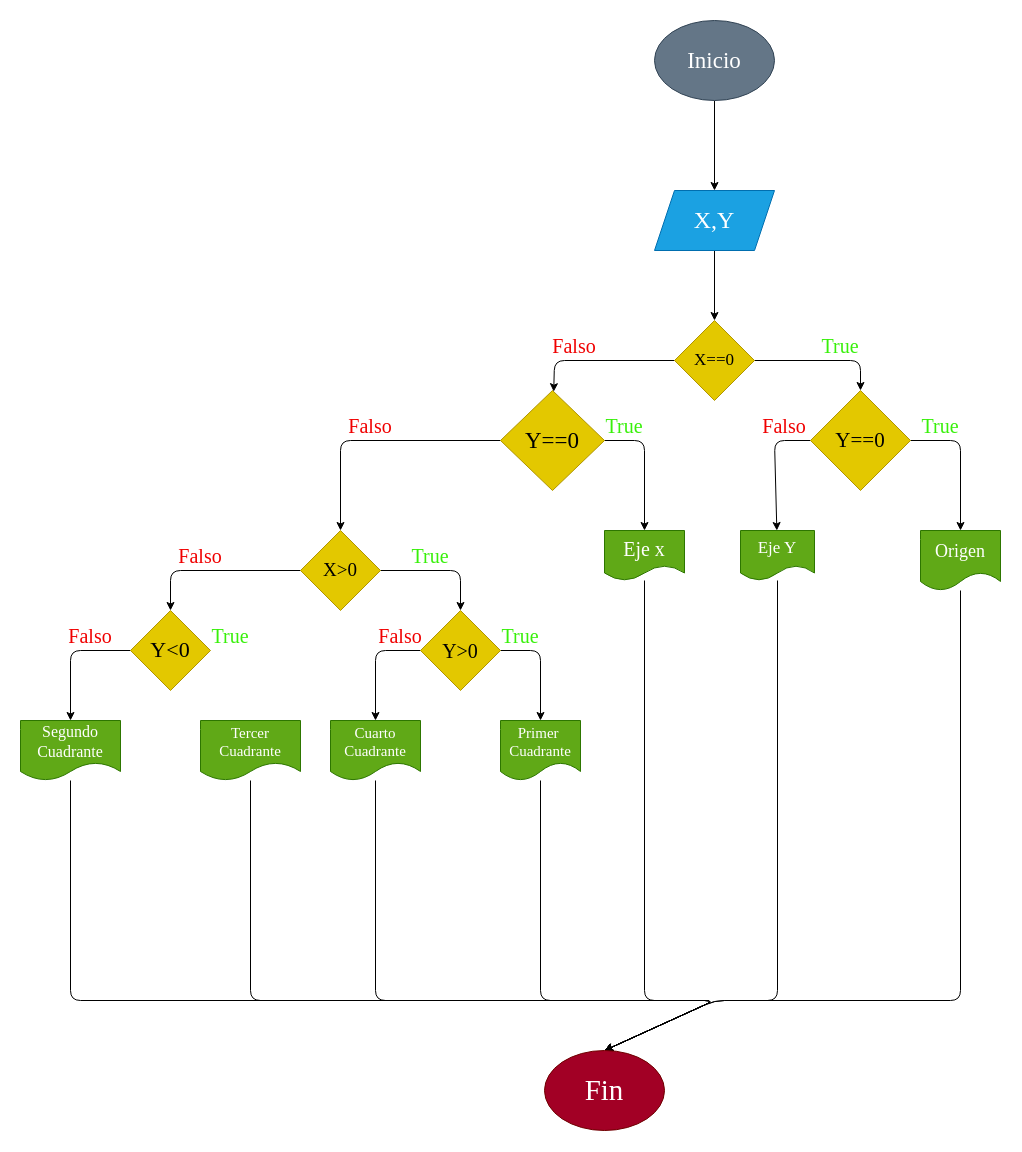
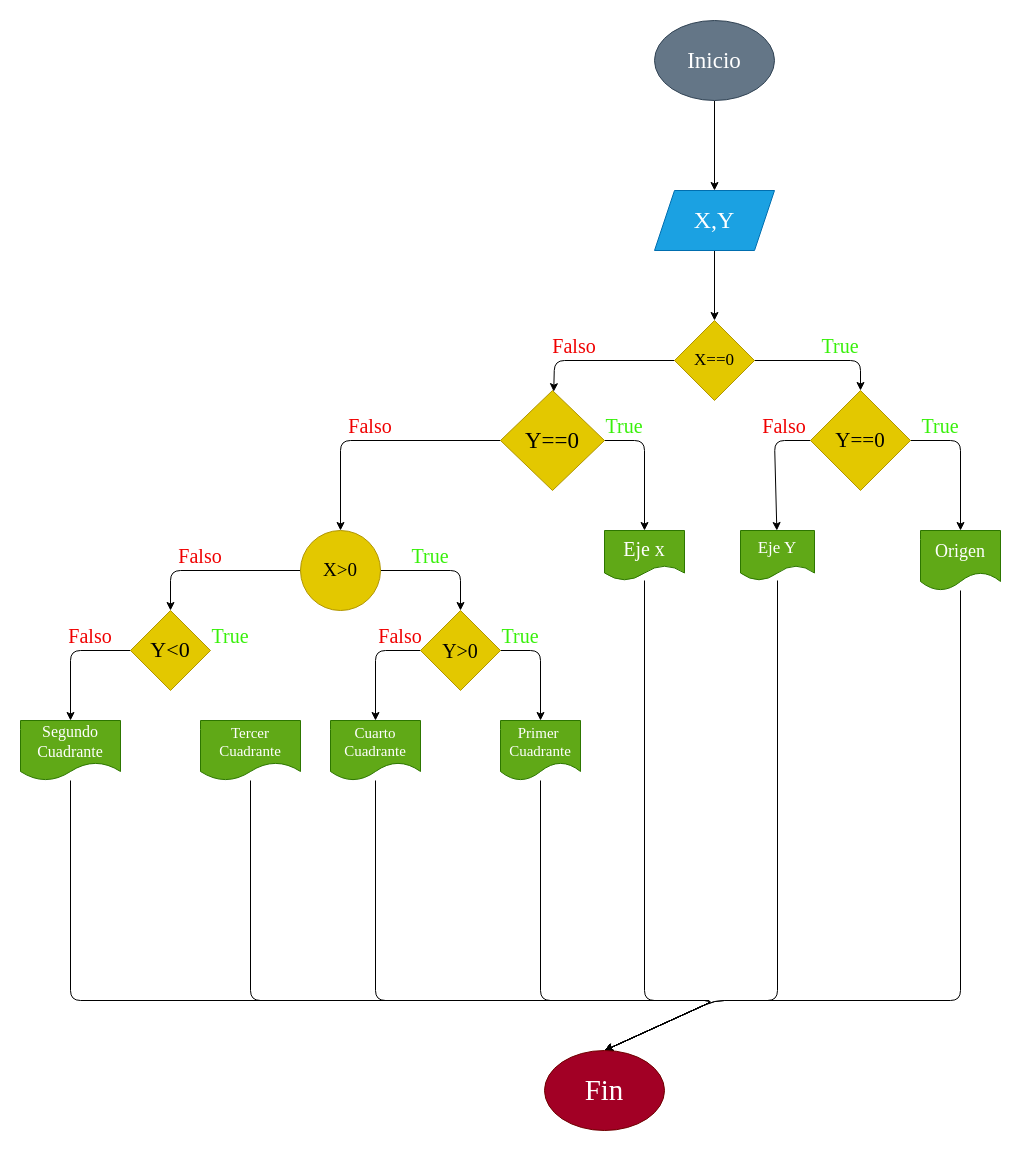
node "X>0": shape diamond -> ellipse
